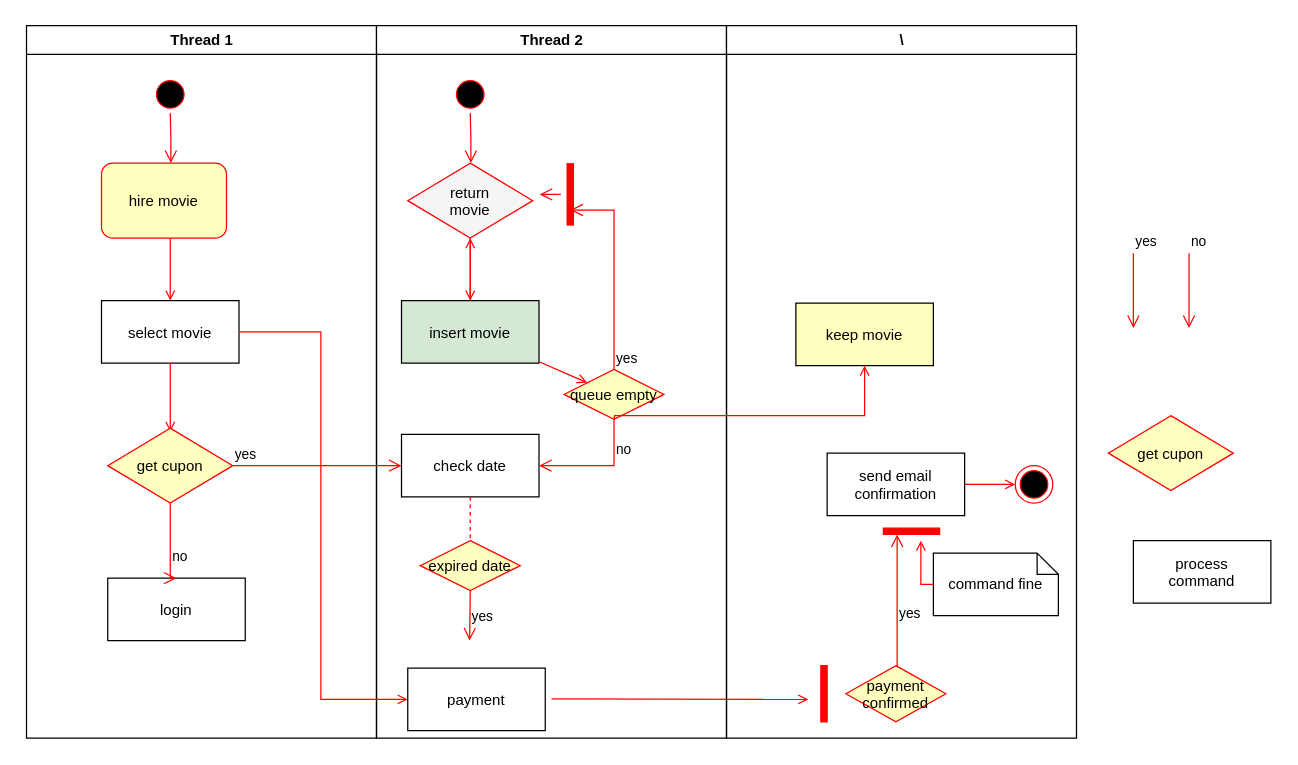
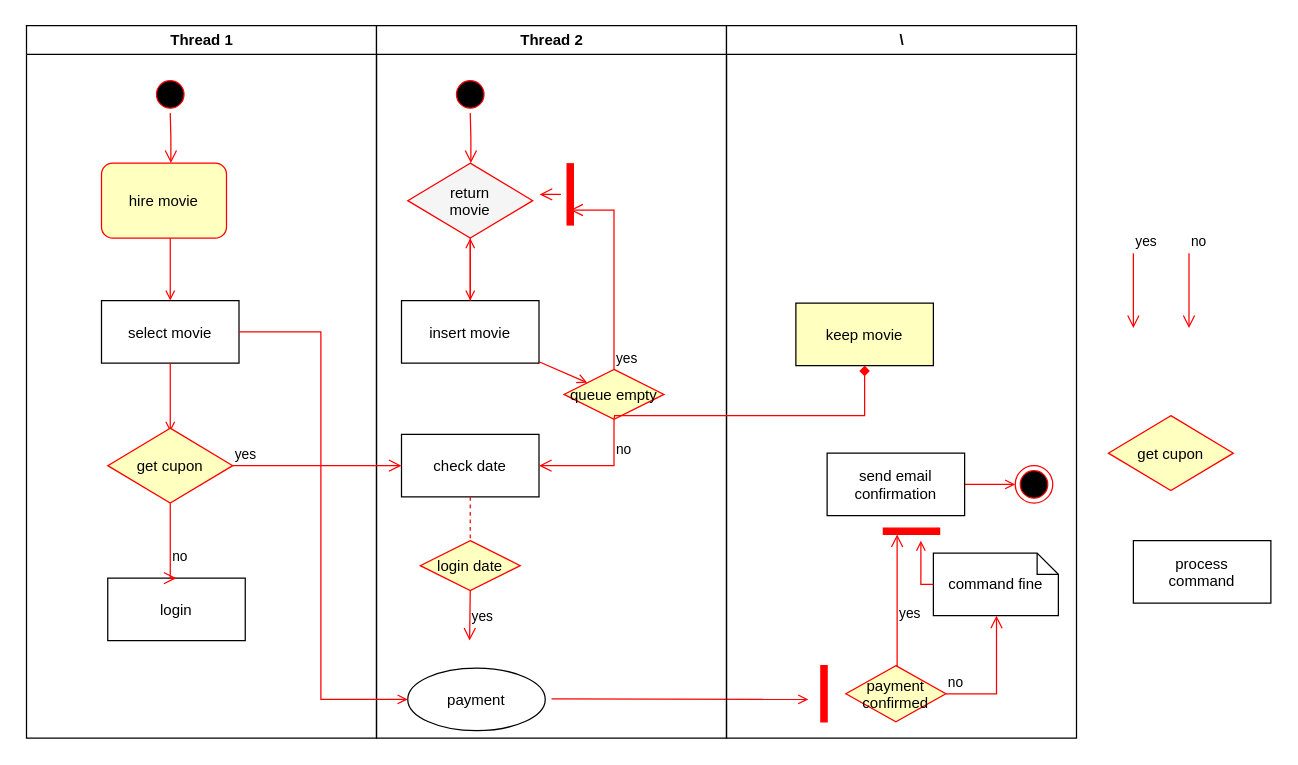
node "insert movie": fillcolor #d5e8d4 -> #ffffff
edge "queue empty" -> "keep movie": arrowhead open -> diamond
node "expired date": label "expired date" -> "login date"
edge "payment confirmed" -> "command fine": added, label "no"
node "payment": shape rectangle -> ellipse
